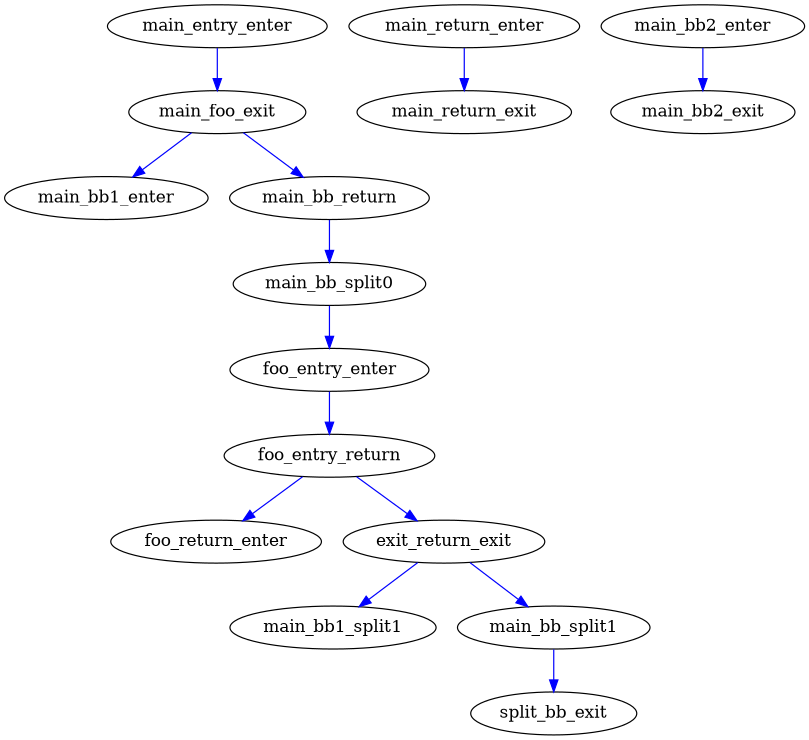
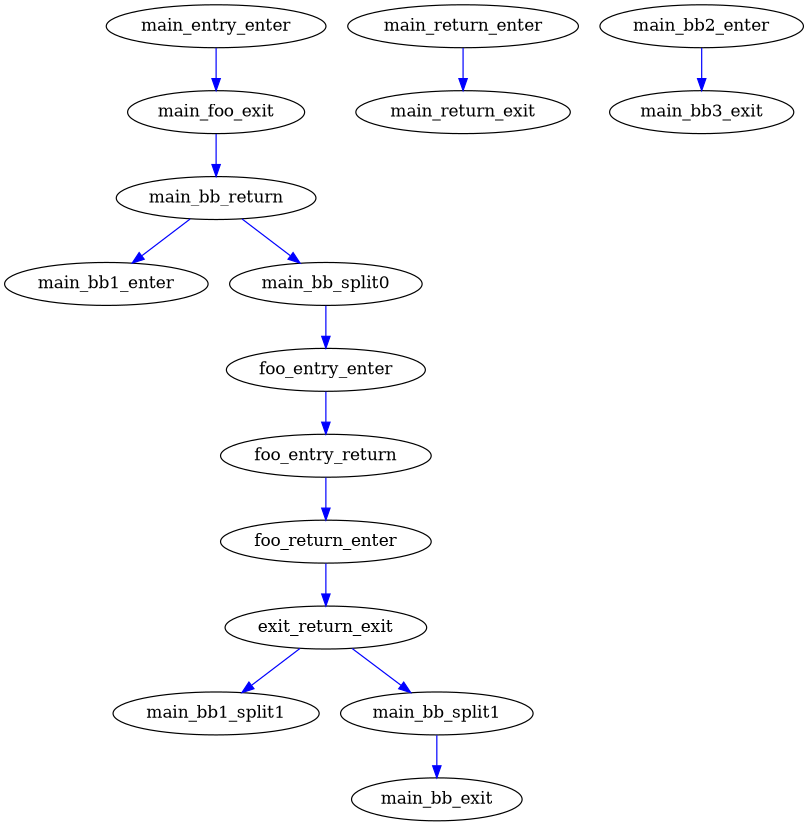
node "main_bb2_exit": label "main_bb2_exit" -> "main_bb3_exit"
edge "main_foo_exit" -> "main_bb1_enter": now "main_bb_return" -> "main_bb1_enter"
edge "foo_entry_return" -> "exit_return_exit": now "foo_return_enter" -> "exit_return_exit"
node "split_bb_exit": label "split_bb_exit" -> "main_bb_exit"
